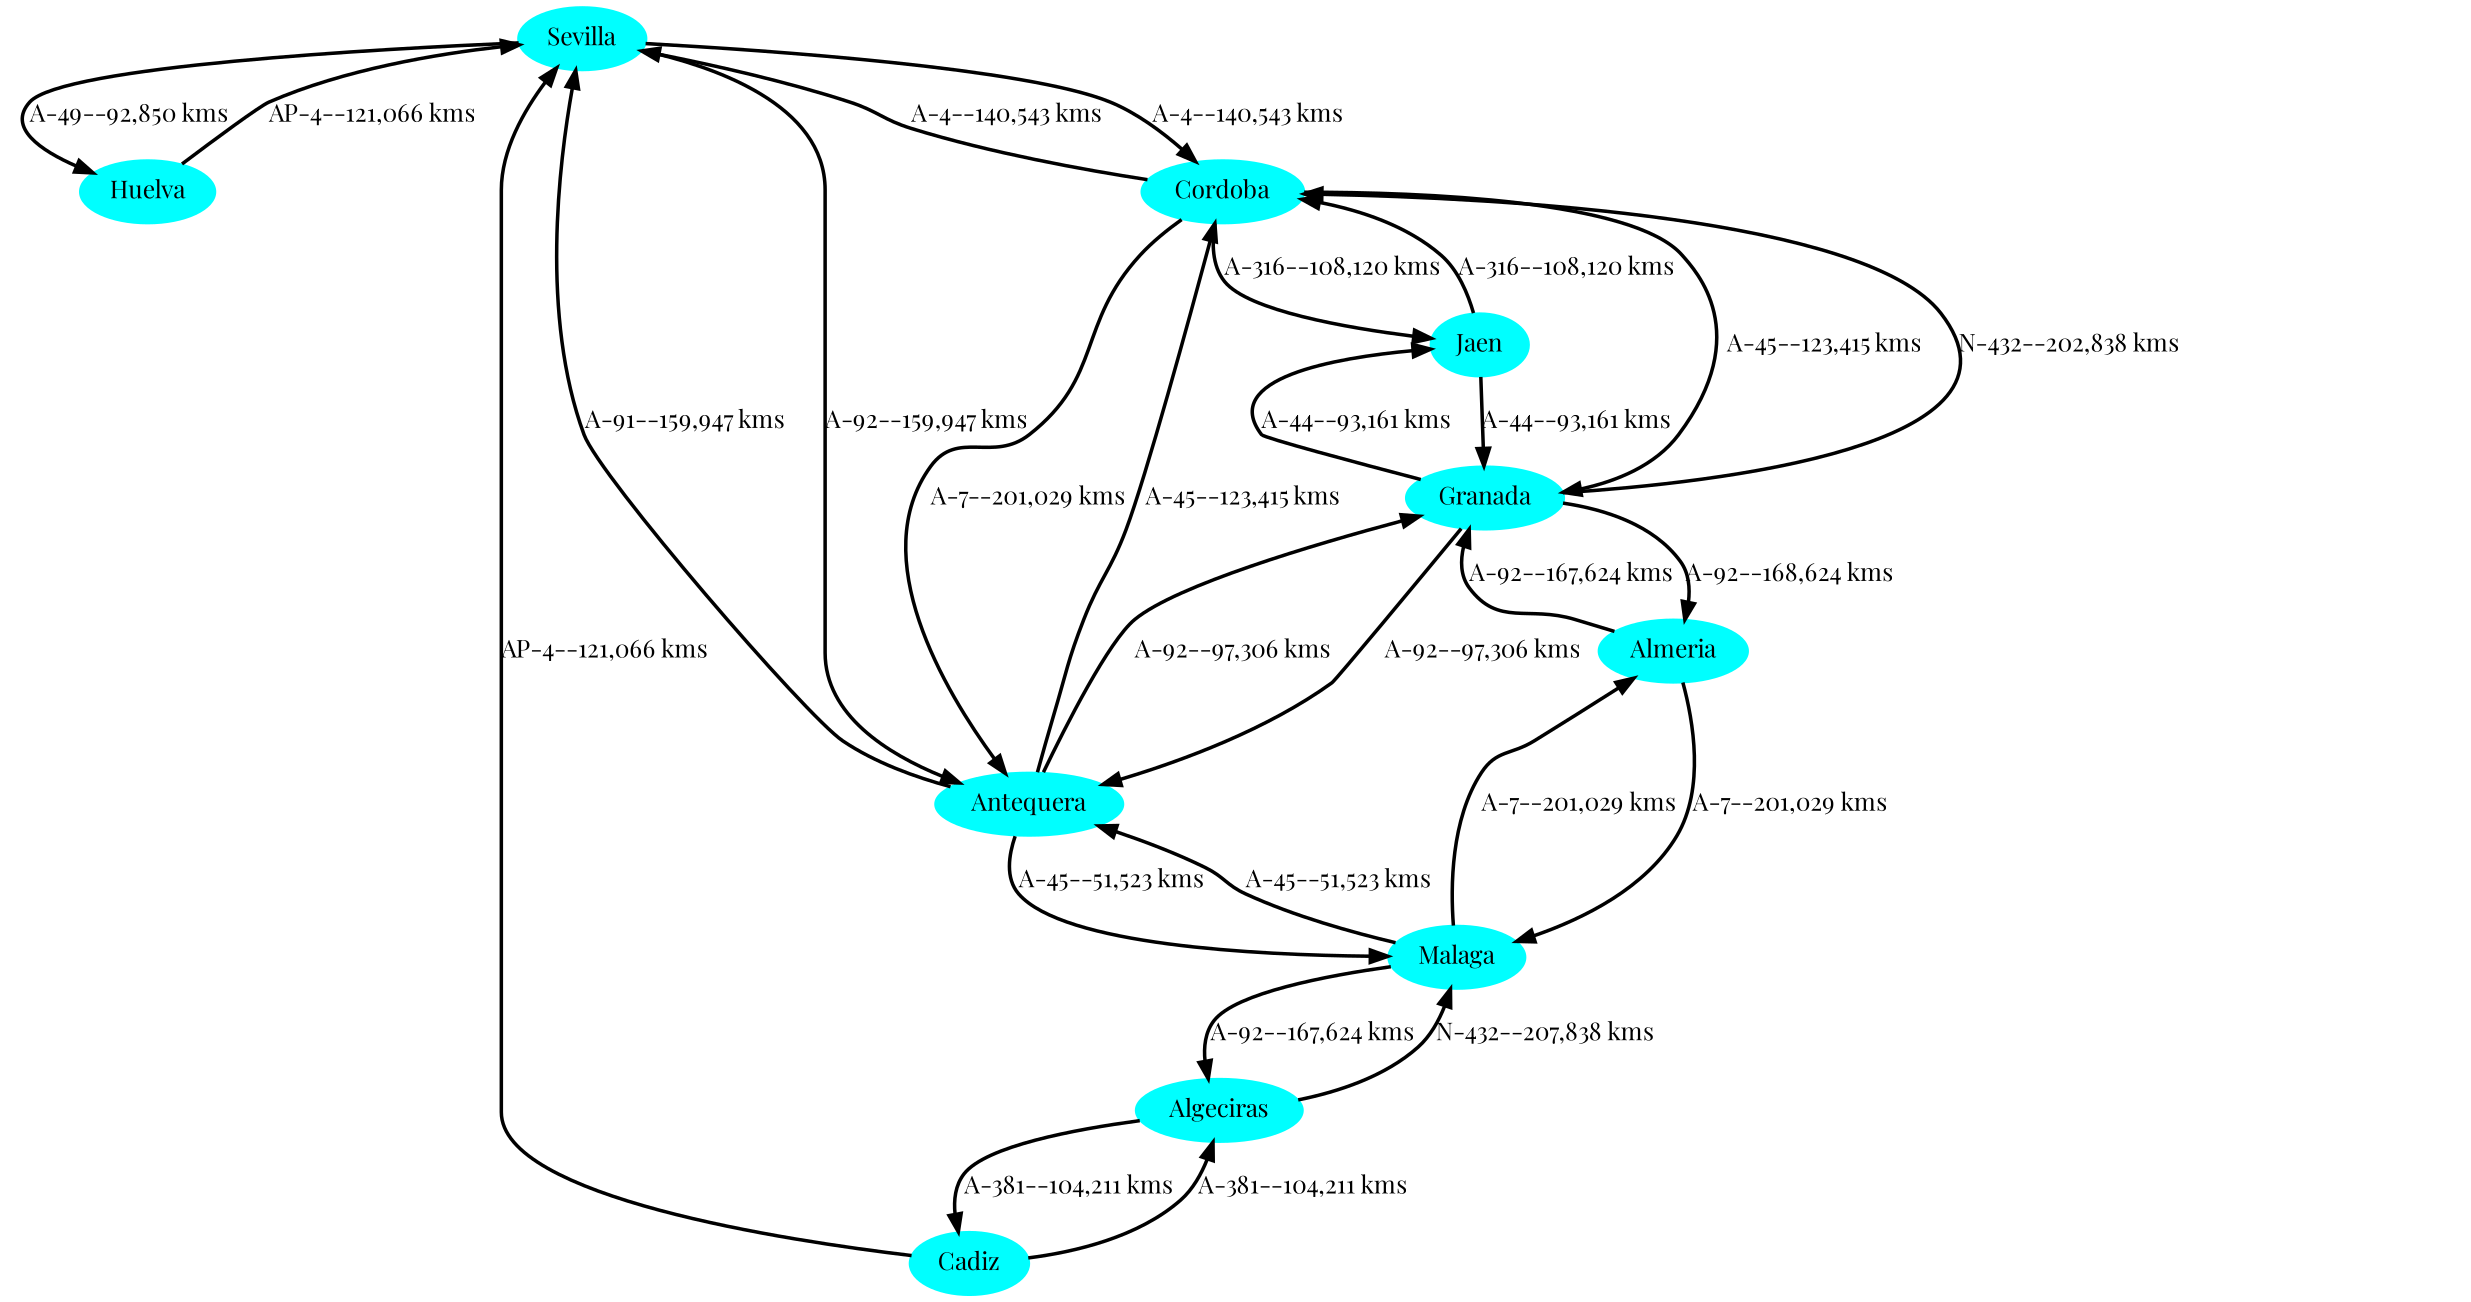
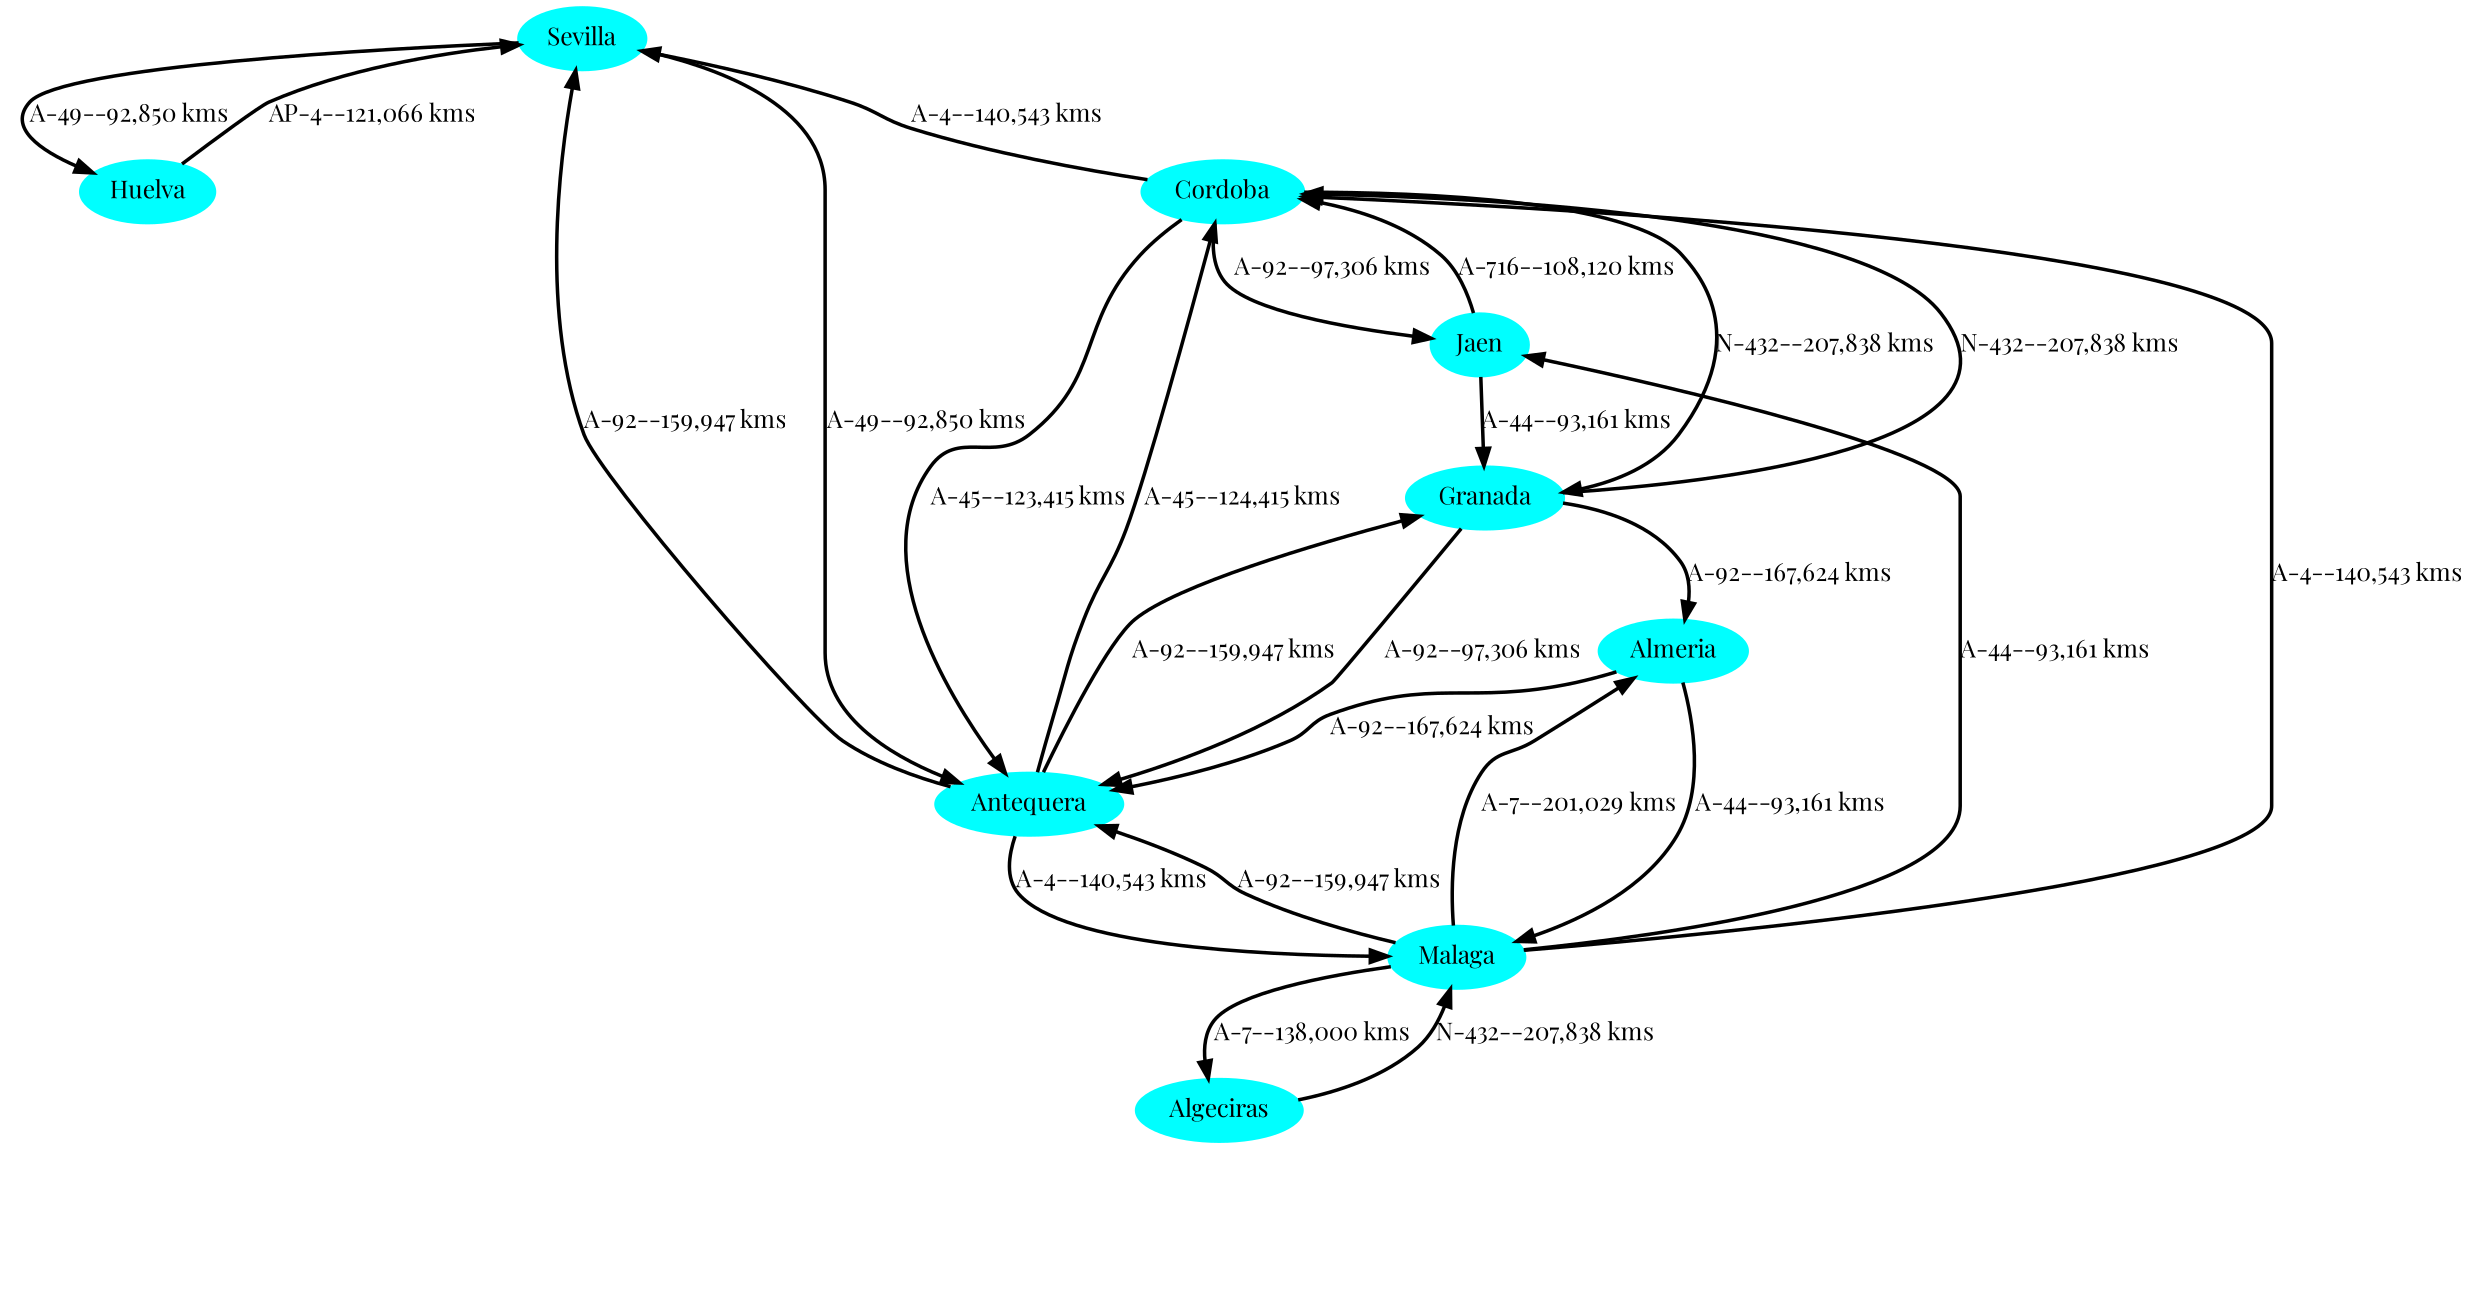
edge "Sevilla" -> "Cordoba": now "Malaga" -> "Cordoba"
edge "Cordoba" -> "Jaen": label "A-316--108,120 kms" -> "A-92--97,306 kms"
edge "Jaen" -> "Cordoba": label "A-316--108,120 kms" -> "A-716--108,120 kms"
edge "Cordoba" -> "Granada": label "A-45--123,415 kms" -> "N-432--207,838 kms"
edge "Granada" -> "Cordoba": label "N-432--202,838 kms" -> "N-432--207,838 kms"
edge "Granada" -> "Jaen": now "Malaga" -> "Jaen"
edge "Antequera" -> "Sevilla": label "A-91--159,947 kms" -> "A-92--159,947 kms"
edge "Sevilla" -> "Antequera": label "A-92--159,947 kms" -> "A-49--92,850 kms"
edge "Cordoba" -> "Antequera": label "A-7--201,029 kms" -> "A-45--123,415 kms"
edge "Antequera" -> "Cordoba": label "A-45--123,415 kms" -> "A-45--124,415 kms"
edge "Granada" -> "Almeria": label "A-92--168,624 kms" -> "A-92--167,624 kms"
edge "Almeria" -> "Granada": now "Almeria" -> "Antequera"
edge "Antequera" -> "Granada": label "A-92--97,306 kms" -> "A-92--159,947 kms"
edge "Almeria" -> "Malaga": label "A-7--201,029 kms" -> "A-44--93,161 kms"
edge "Antequera" -> "Malaga": label "A-45--51,523 kms" -> "A-4--140,543 kms"
edge "Malaga" -> "Antequera": label "A-45--51,523 kms" -> "A-92--159,947 kms"
edge "Malaga" -> "Algeciras": label "A-92--167,624 kms" -> "A-7--138,000 kms"
node "Cadiz": removed
